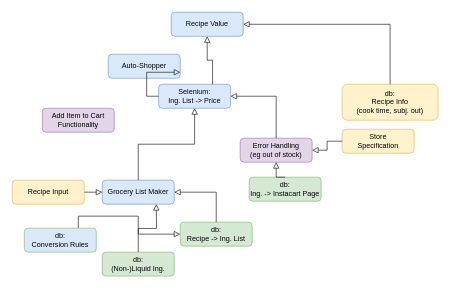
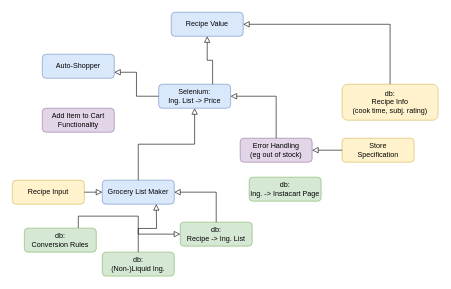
node "Auto-Shopper": moved (144, 66) -> (78, 66)
node "db: Recipe Info (cook time, subj. out)": label "db: Recipe Info (cook time, subj. out)" -> "db: Recipe Info (cook time, subj. rating)"
node "Store Specification": moved (378, 141) -> (378, 150)
edge "db: Ing. -> Instacart Page" -> "Error Handling (eg out of stock)": removed
node "db: Conversion Rules": fillcolor #dae8fc -> #d5e8d4
